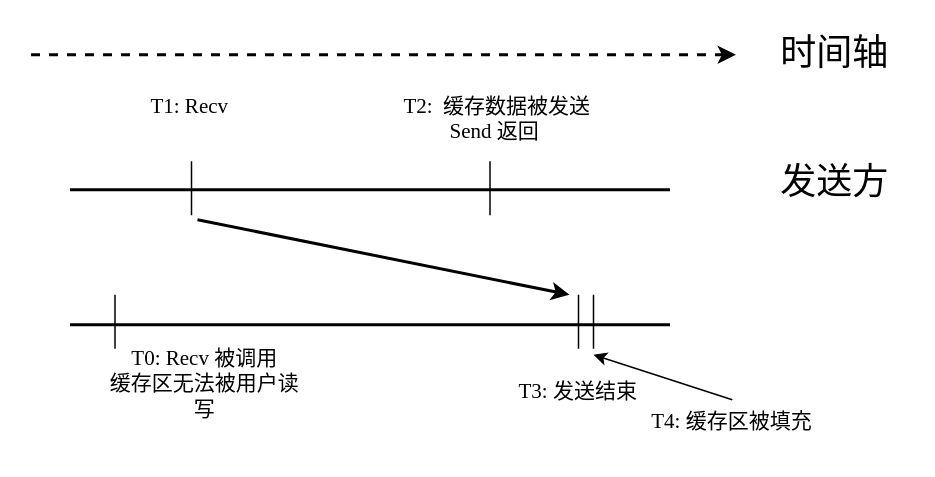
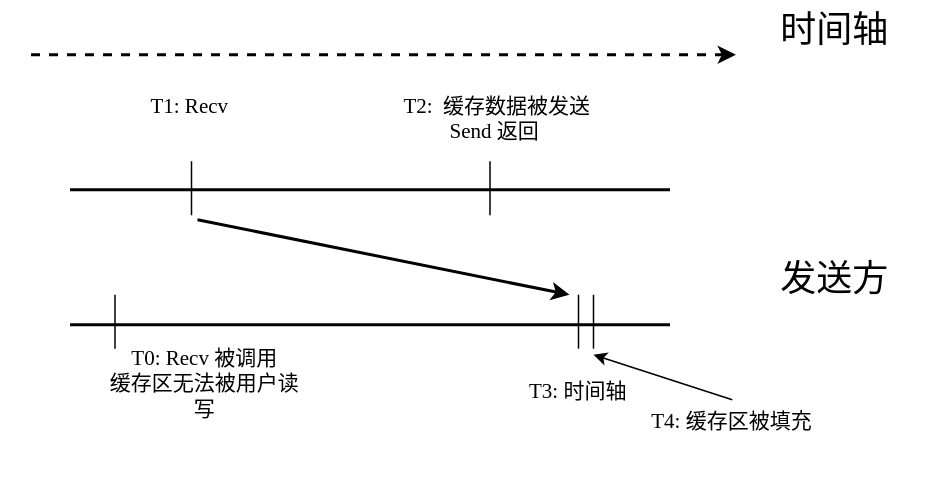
node "时间轴": moved (835, 53) -> (835, 31)
node "发送方": moved (835, 182) -> (835, 280)
node "T3: 发送结束": label "T3: 发送结束" -> "T3: 时间轴"
